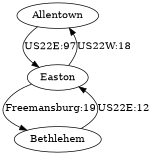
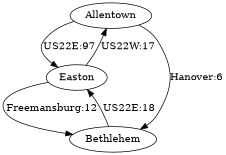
edge "Easton" -> "Allentown": label "US22W:18" -> "US22W:17"
edge "Allentown" -> "Bethlehem": added, label "Hanover:6"
edge "Easton" -> "Bethlehem": label "Freemansburg:19" -> "Freemansburg:12"
edge "Bethlehem" -> "Easton": label "US22E:12" -> "US22E:18"
